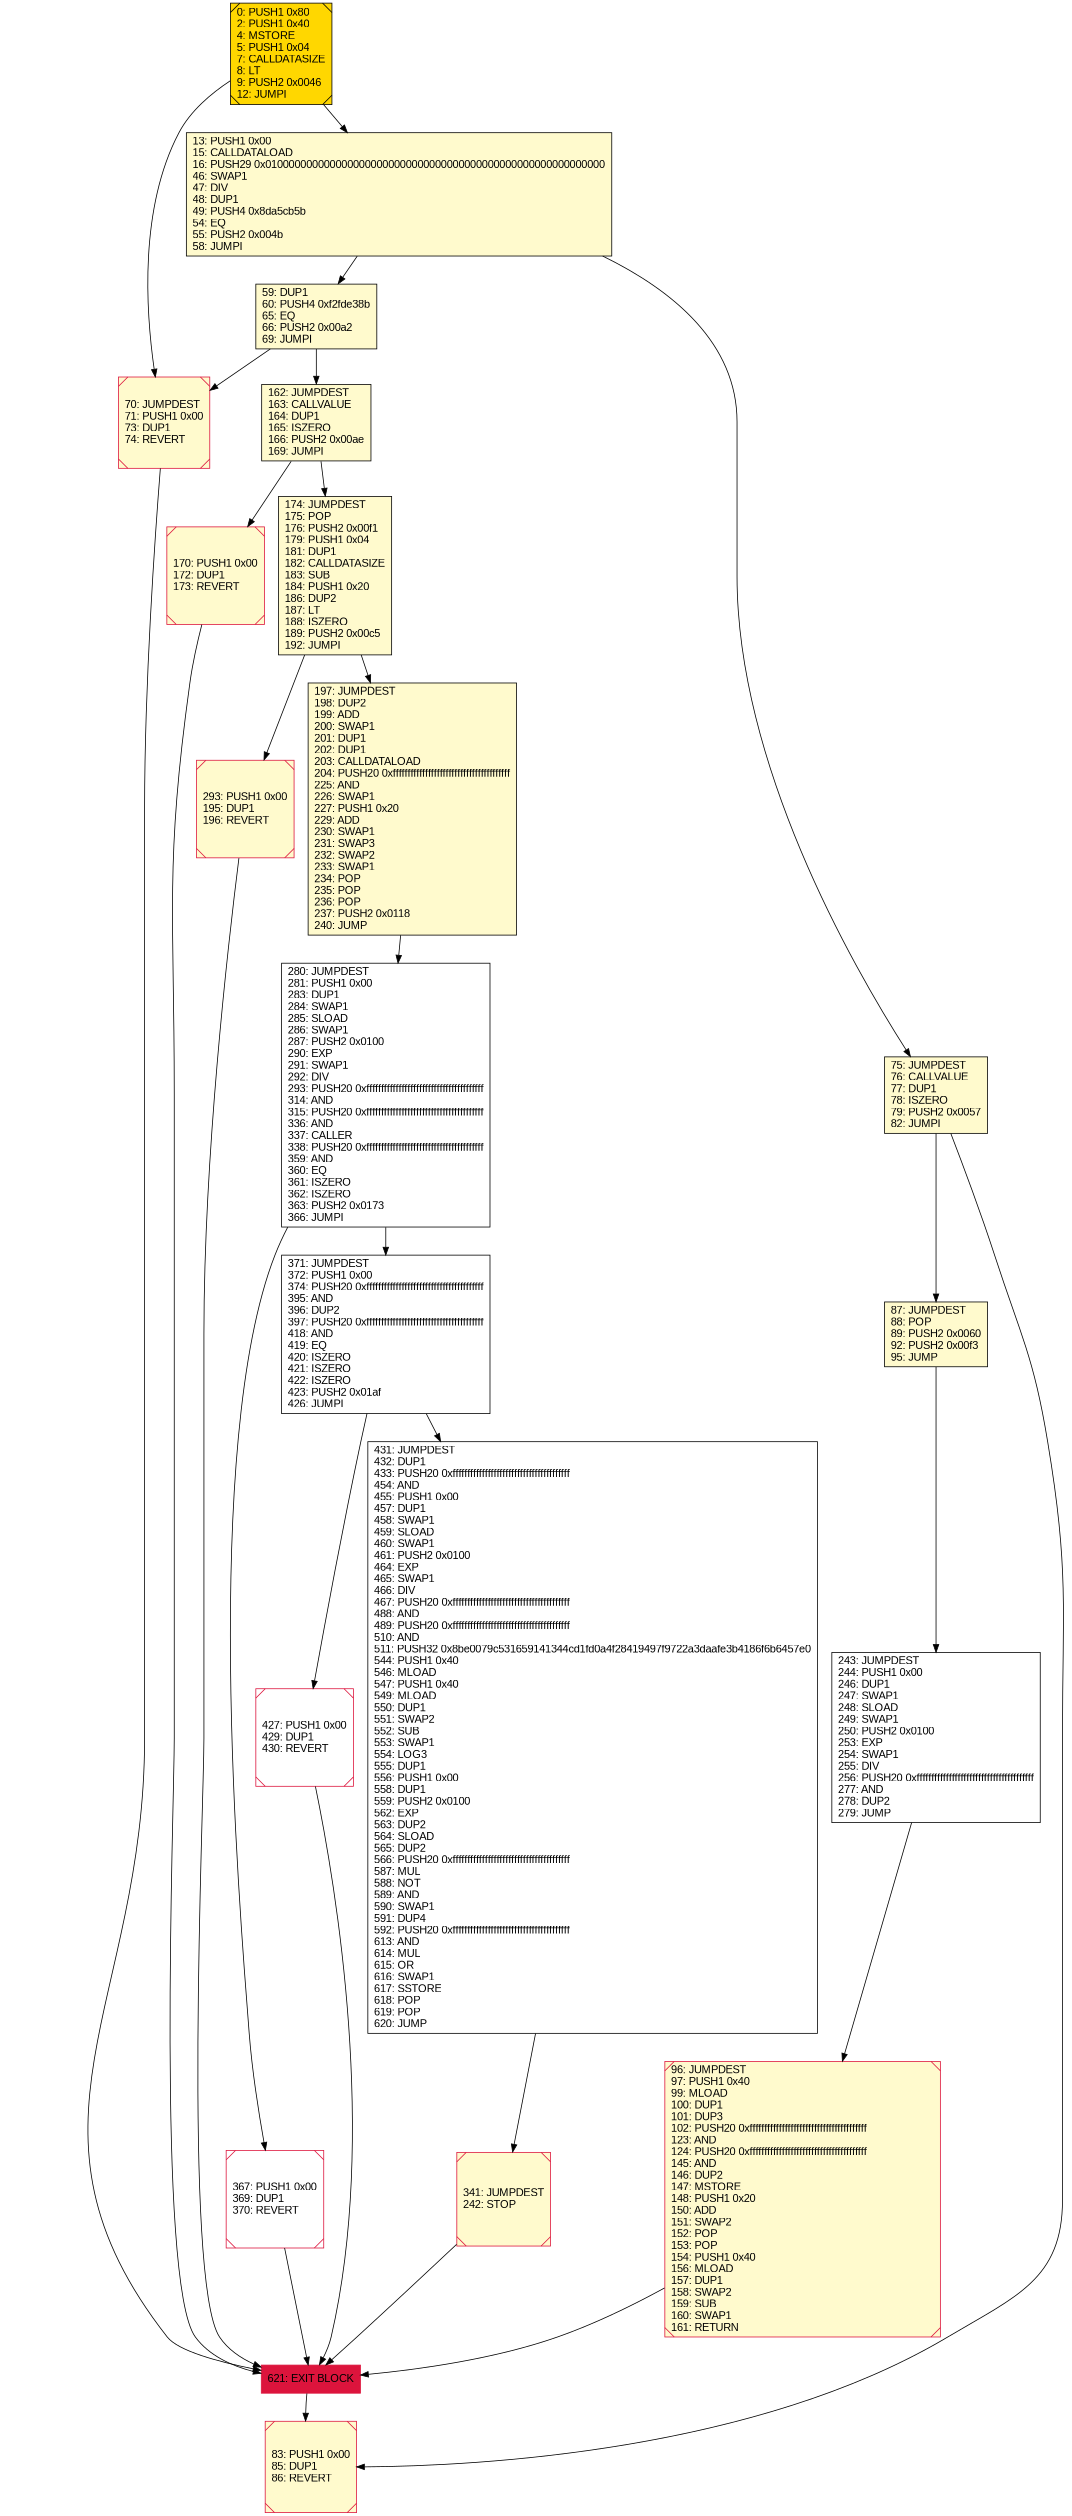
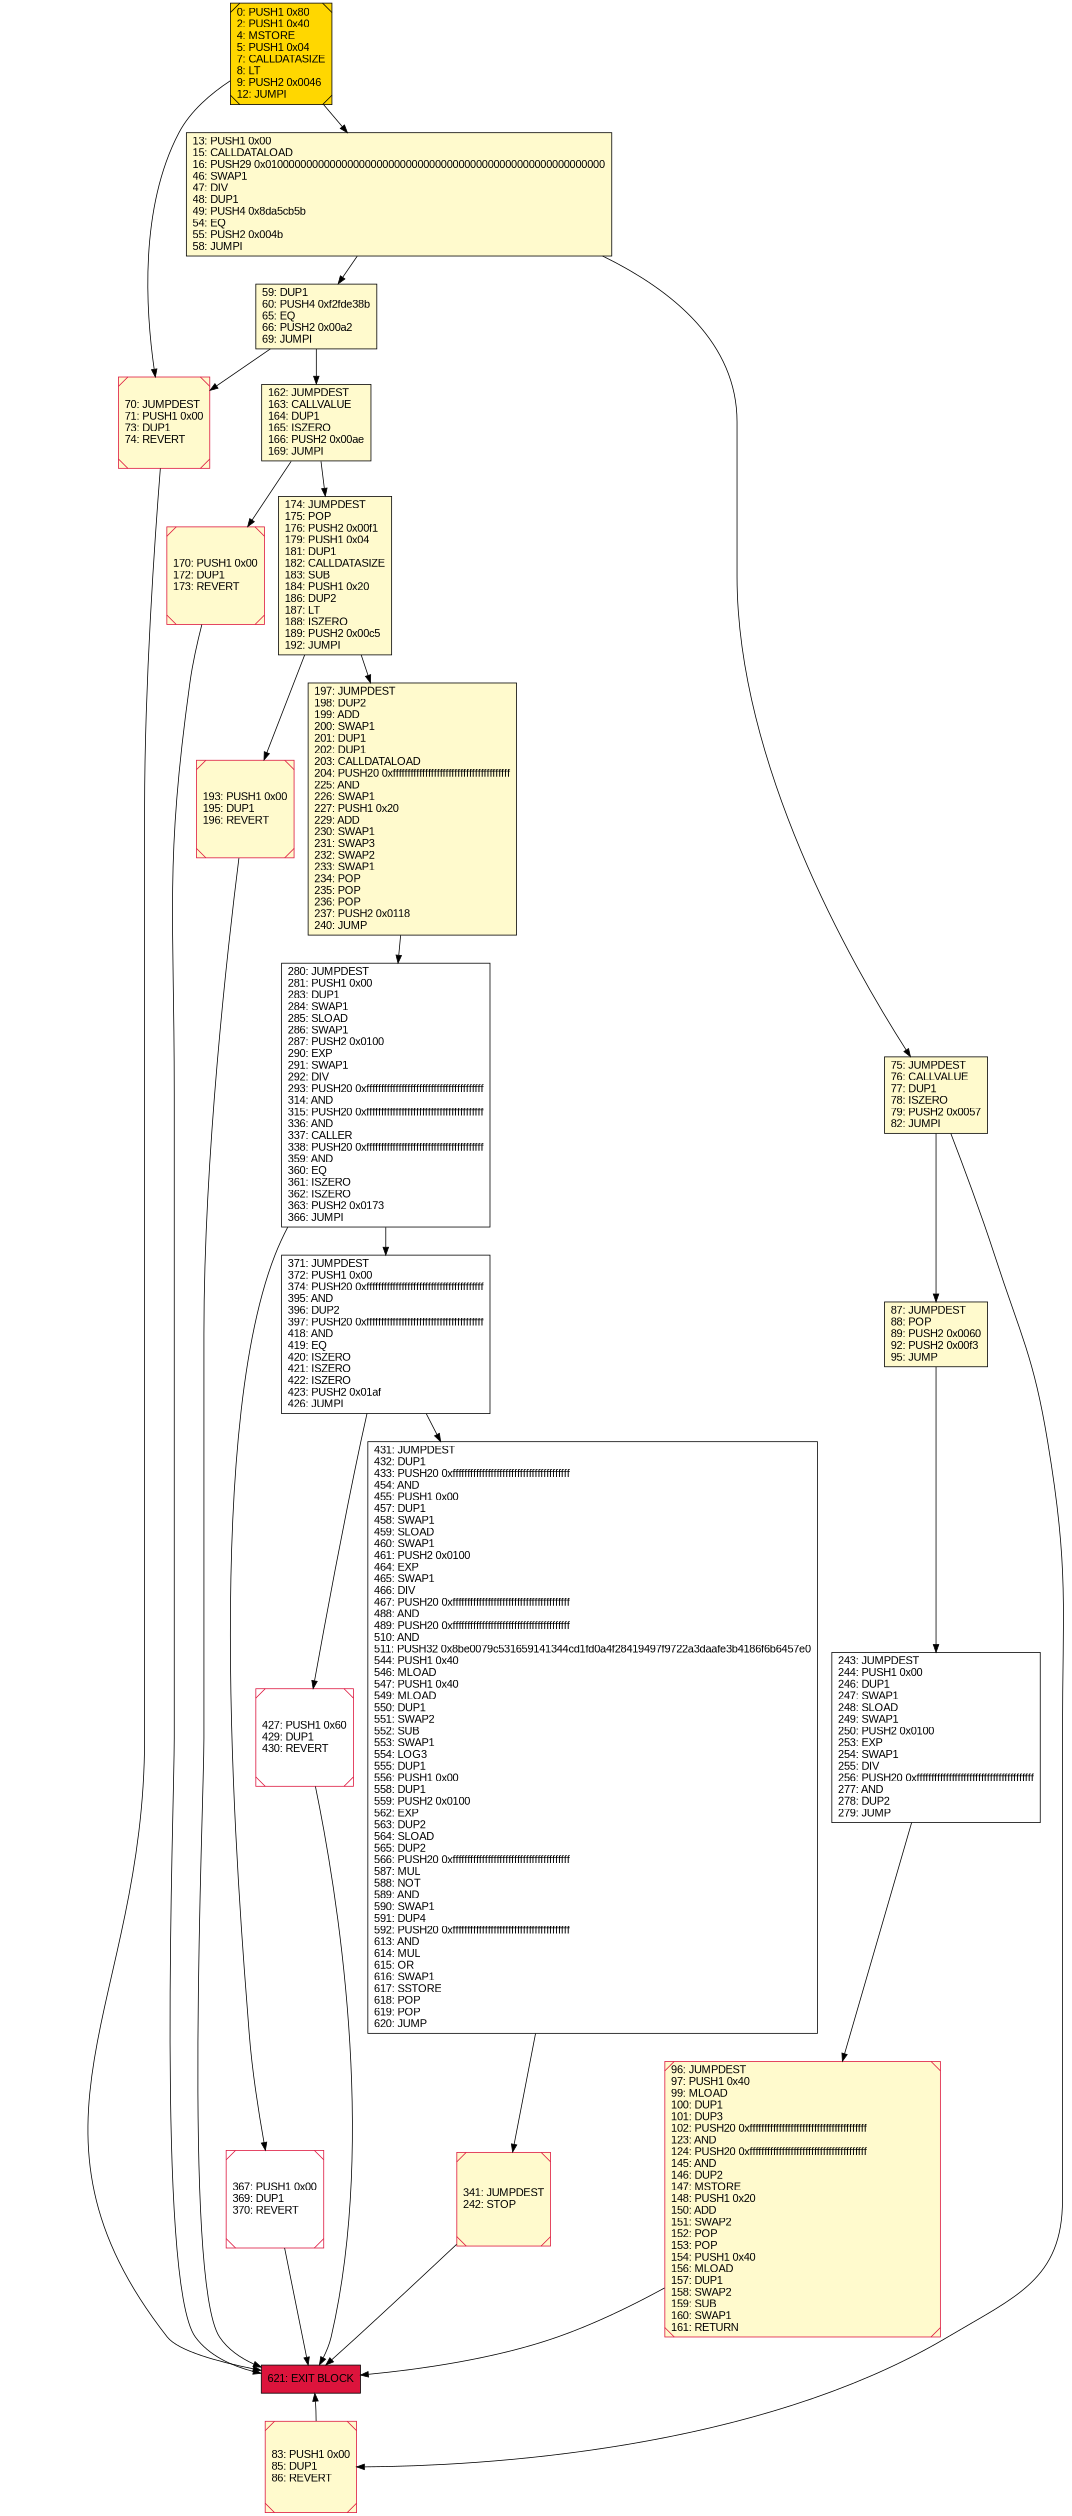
node "293: PUSH1 0x00 195: DUP1 196: REVERT": label "293: PUSH1 0x00 195: DUP1 196: REVERT" -> "193: PUSH1 0x00 195: DUP1 196: REVERT"
node "427: PUSH1 0x00 429: DUP1 430: REVERT": label "427: PUSH1 0x00 429: DUP1 430: REVERT" -> "427: PUSH1 0x60 429: DUP1 430: REVERT"
node "621: EXIT BLOCK": color crimson -> black
edge "621: EXIT BLOCK" -> "83: PUSH1 0x00 85: DUP1 86: REVERT": reversed
